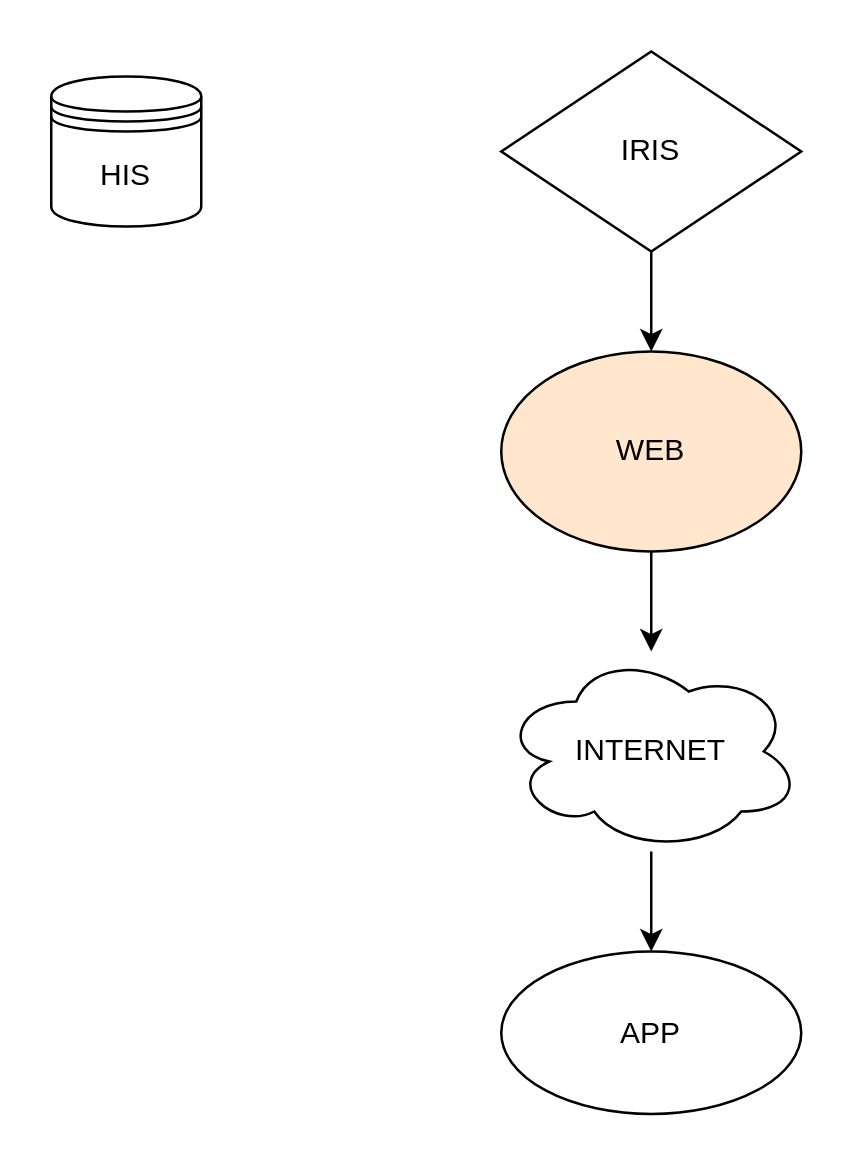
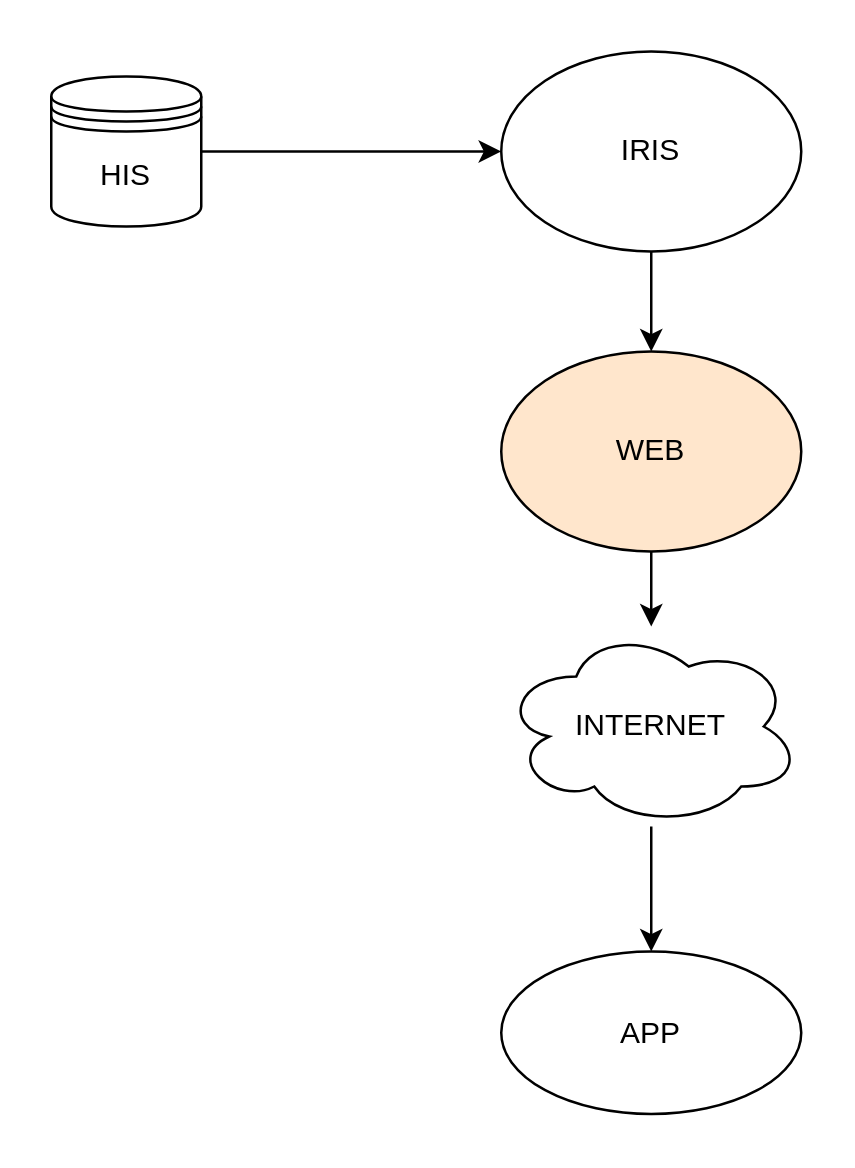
edge "HIS" -> "IRIS": added
node "IRIS": shape diamond -> ellipse
node "INTERNET": moved (651, 751) -> (651, 726)
